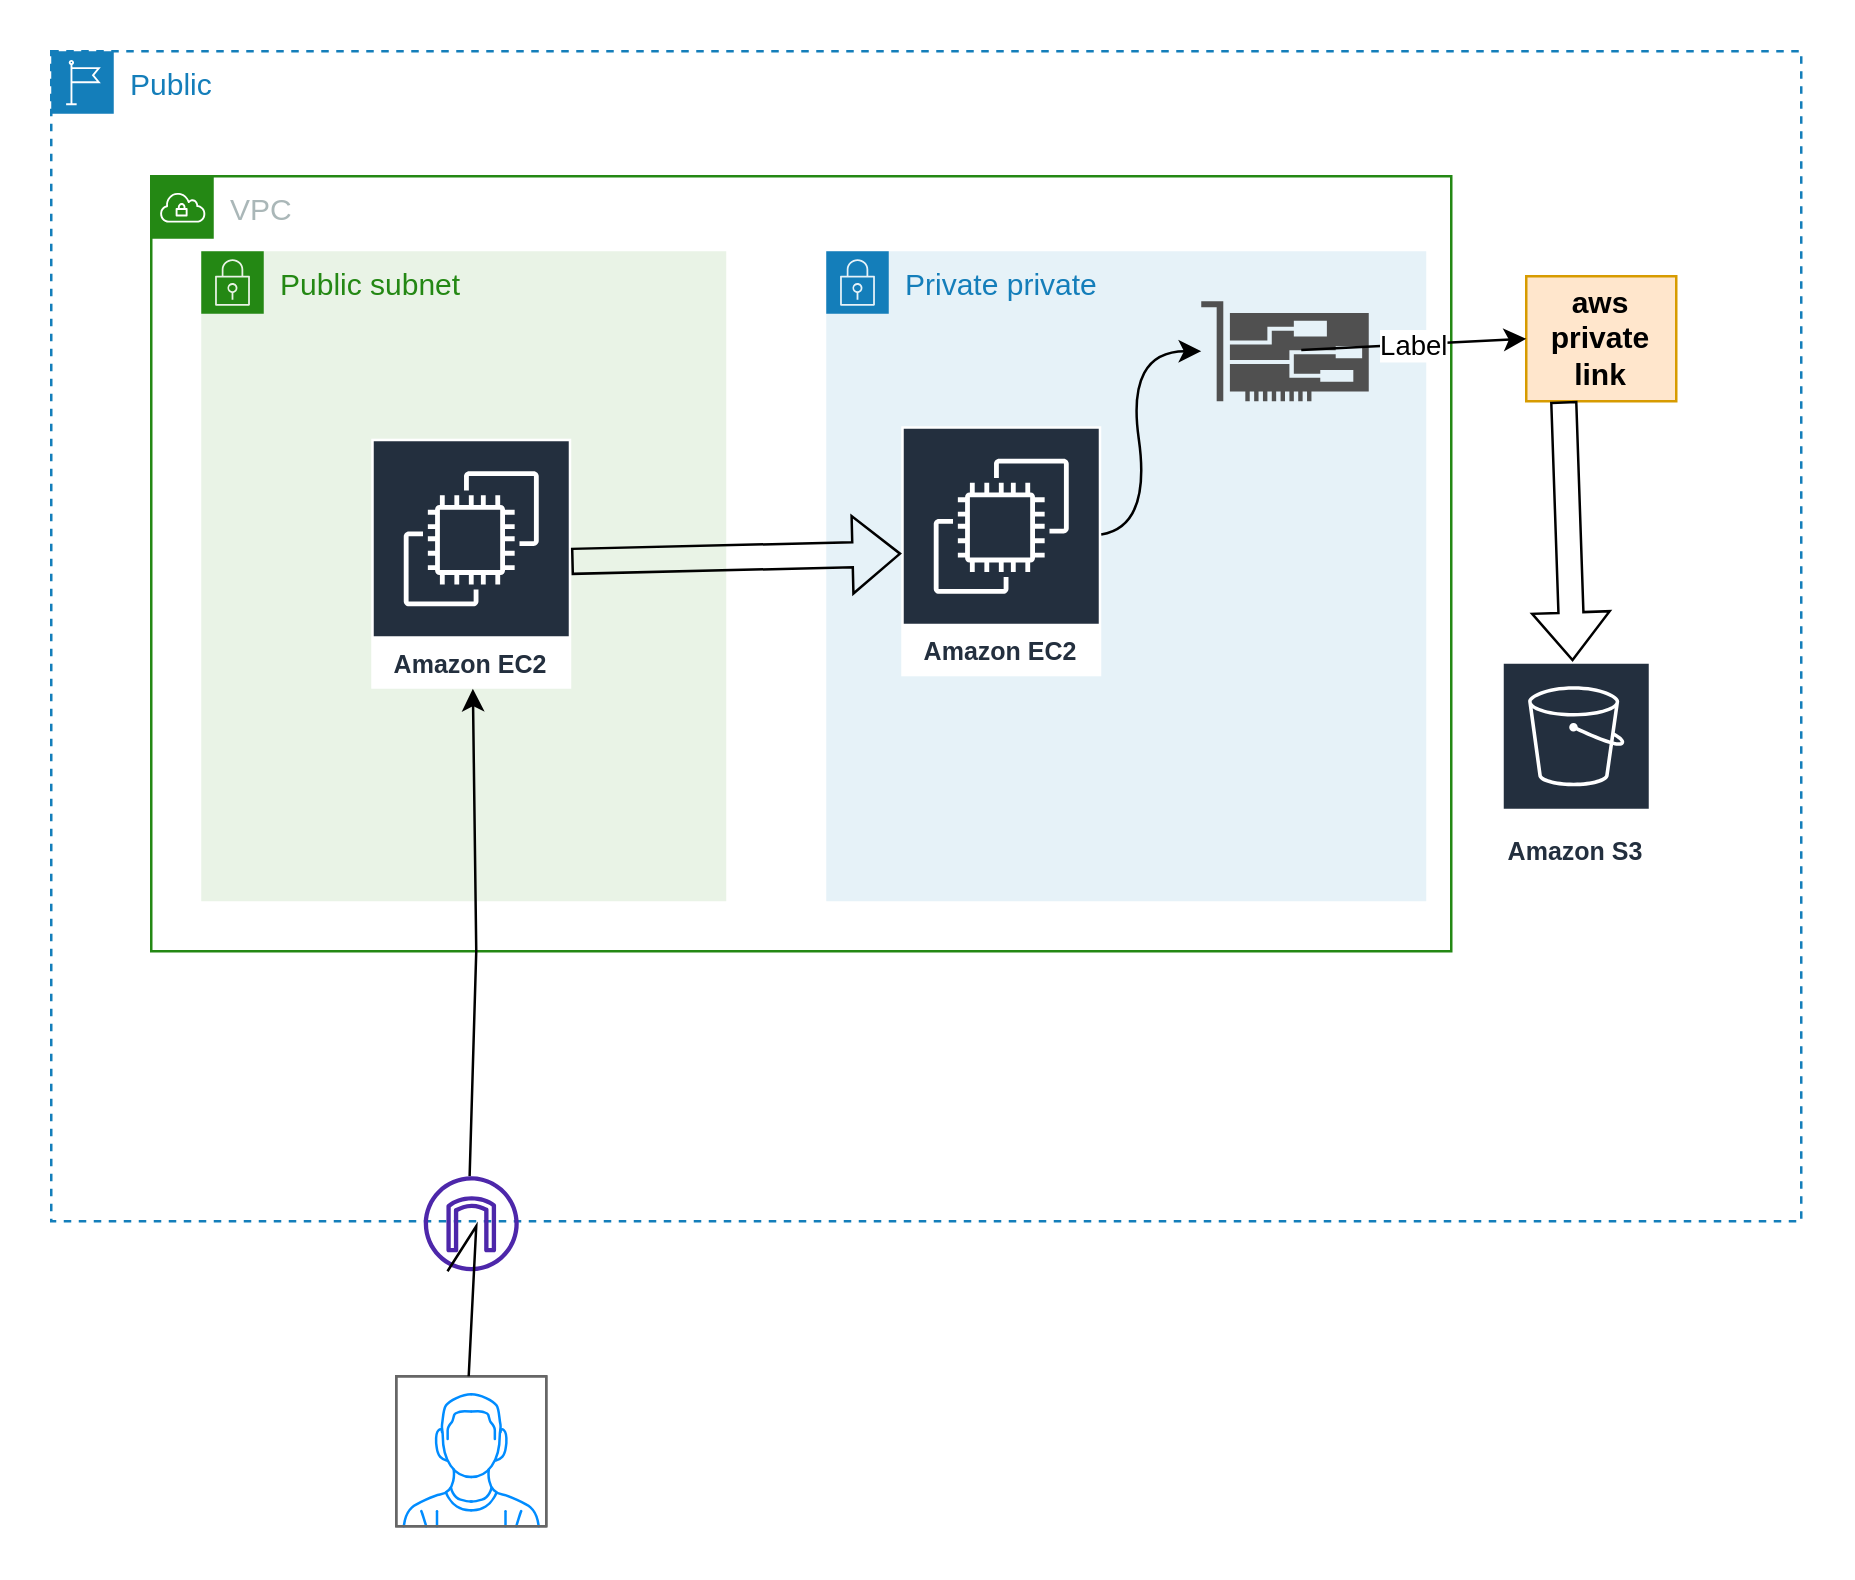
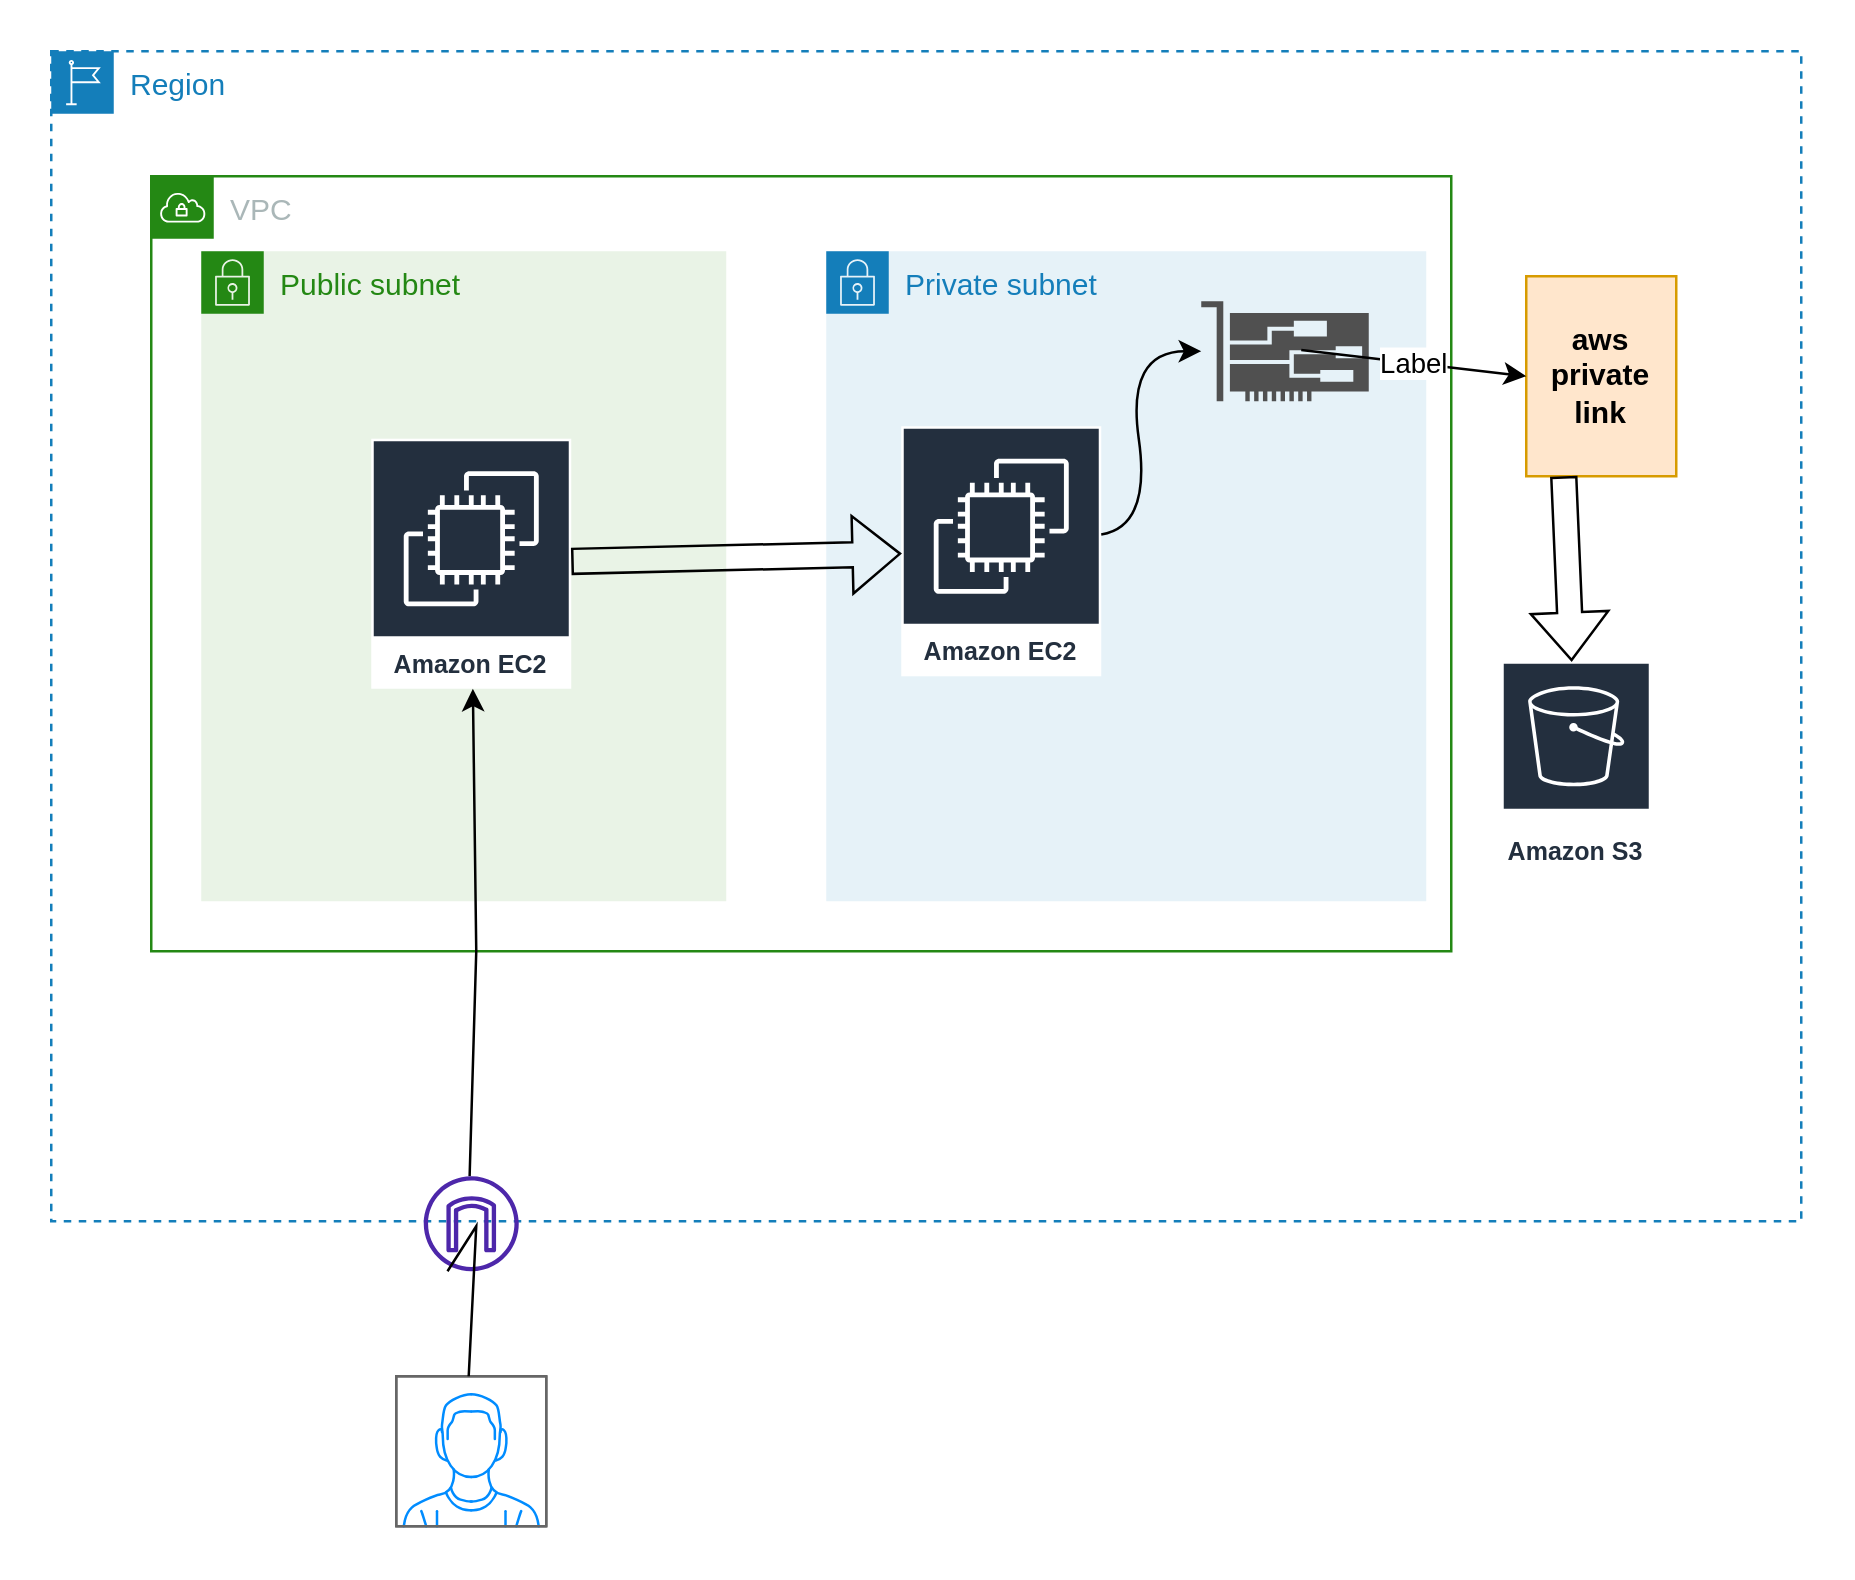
node "Public": label "Public" -> "Region"
node "Private private": label "Private private" -> "Private subnet"
node "aws private link": size 150x125 -> 150x200
